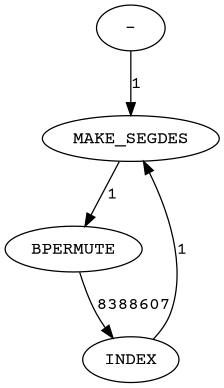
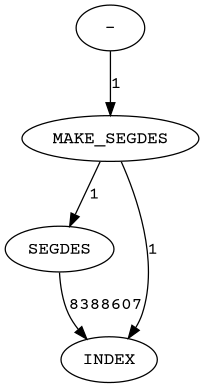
node "BPERMUTE": label "BPERMUTE" -> "SEGDES"
edge "INDEX" -> "MAKE_SEGDES": reversed
